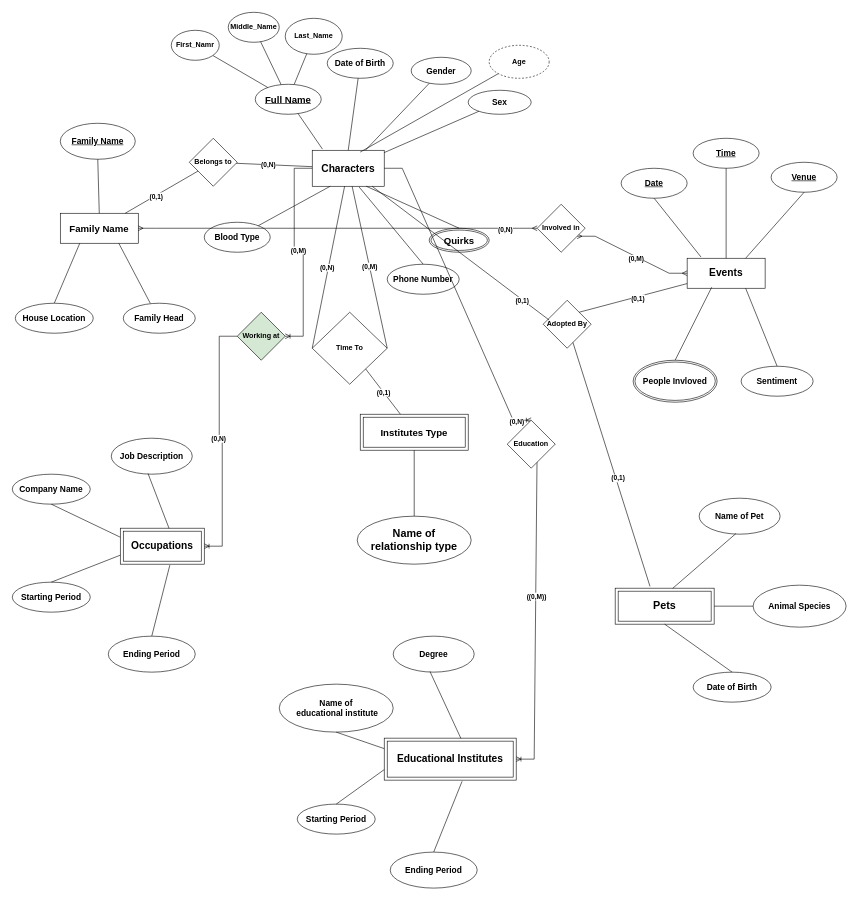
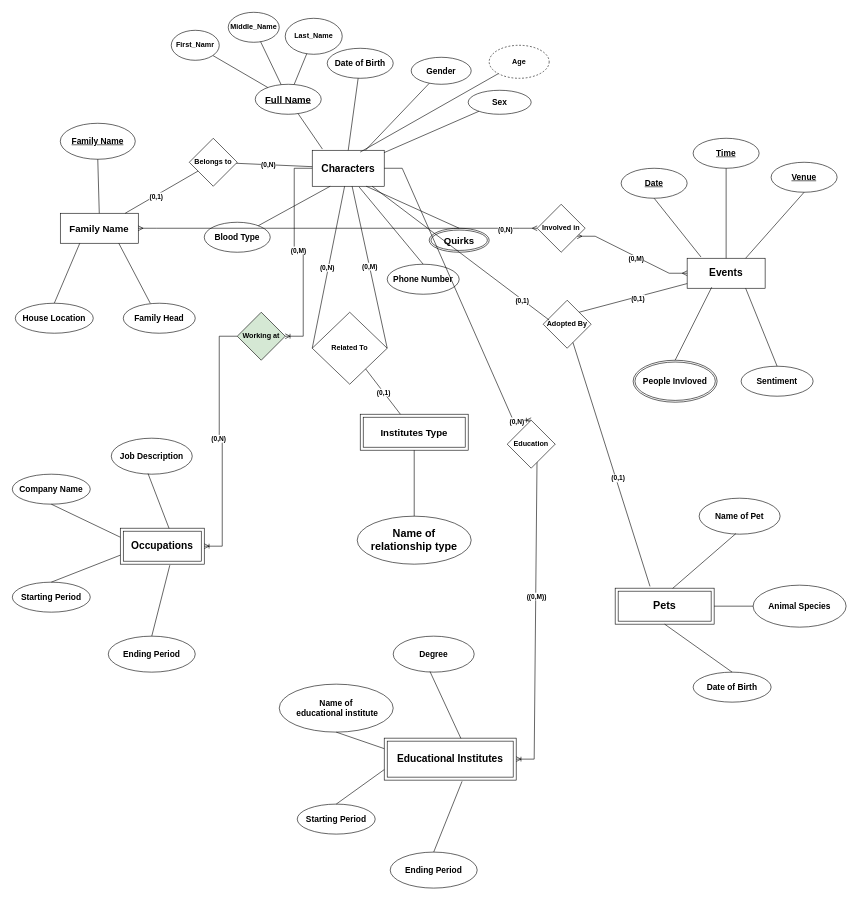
node "Time To": label "Time To" -> "Related To"
